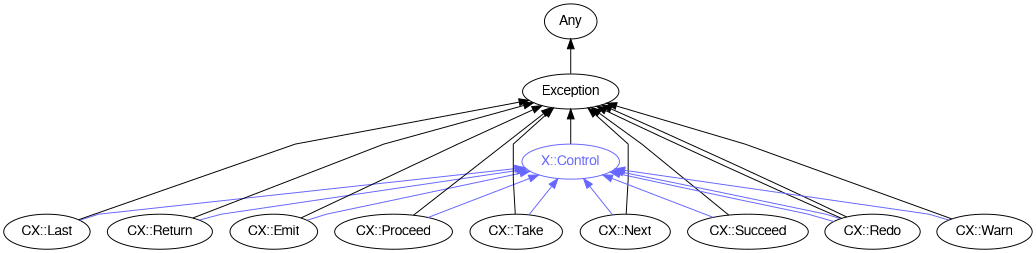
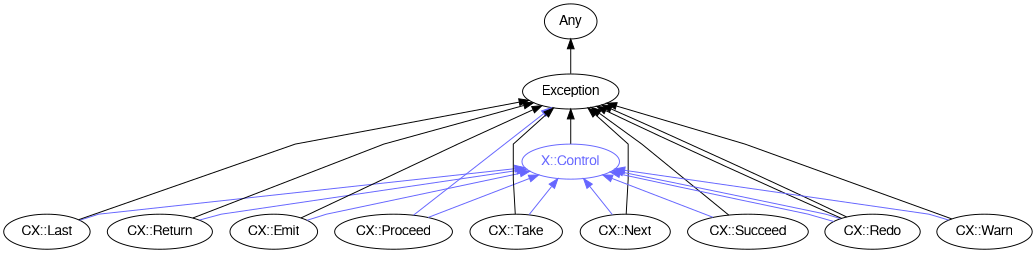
edge "CX::Proceed" -> "Exception": color #000000 -> #6666ff
